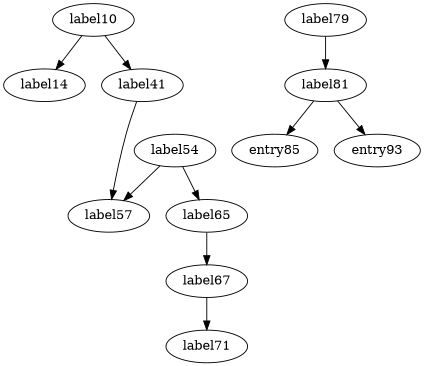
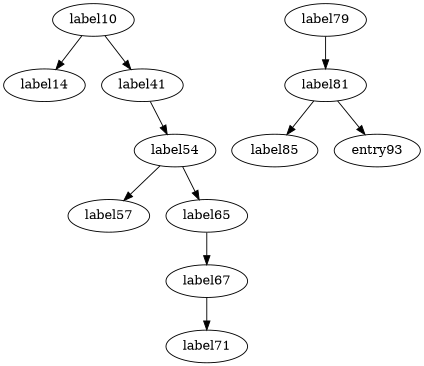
edge "label41" -> "label57": now "label41" -> "label54"
node "entry85": label "entry85" -> "label85"
